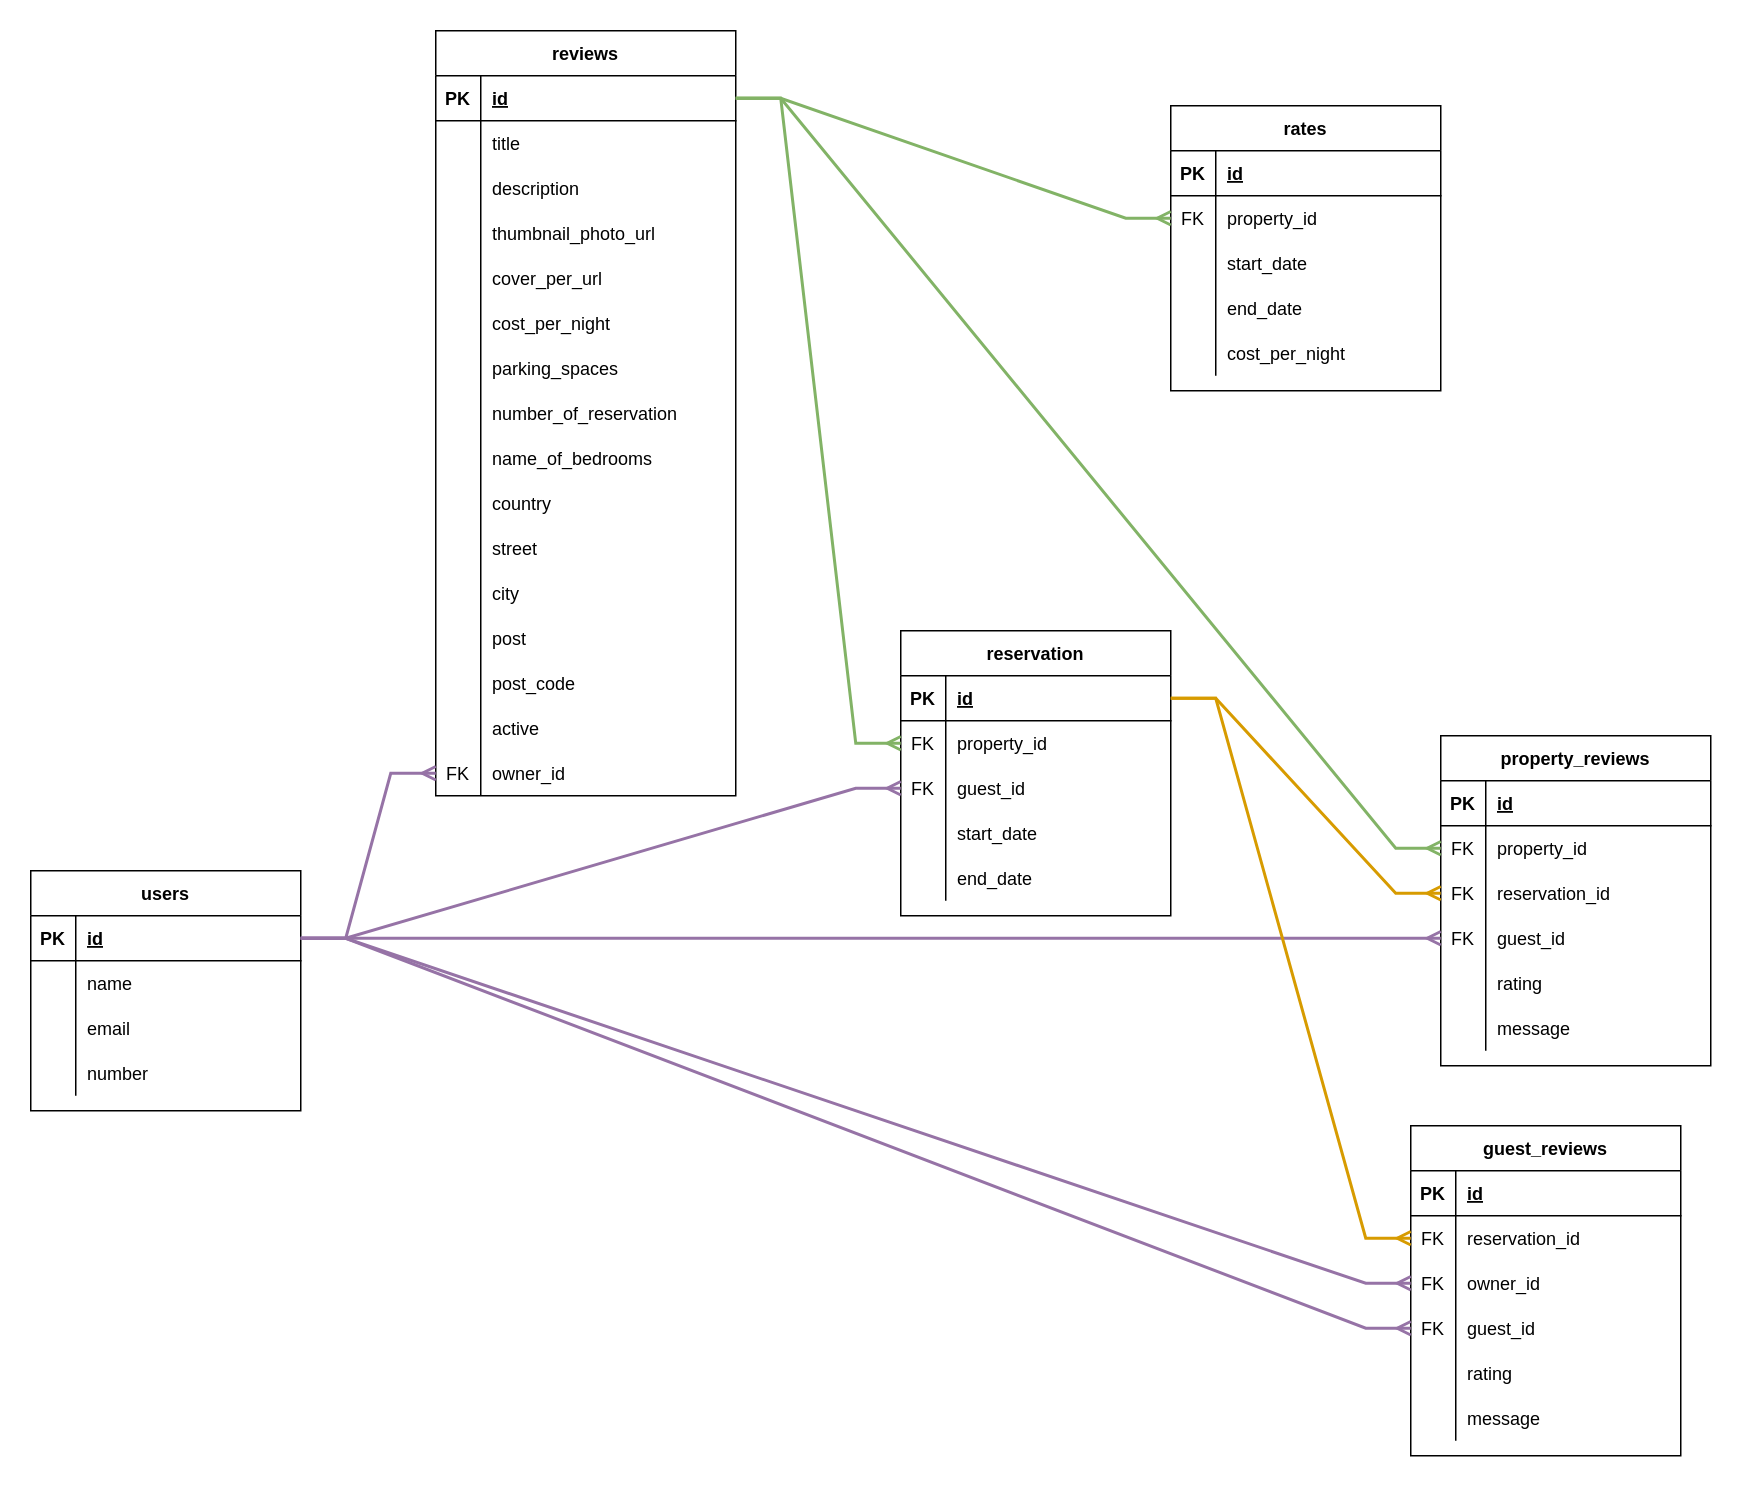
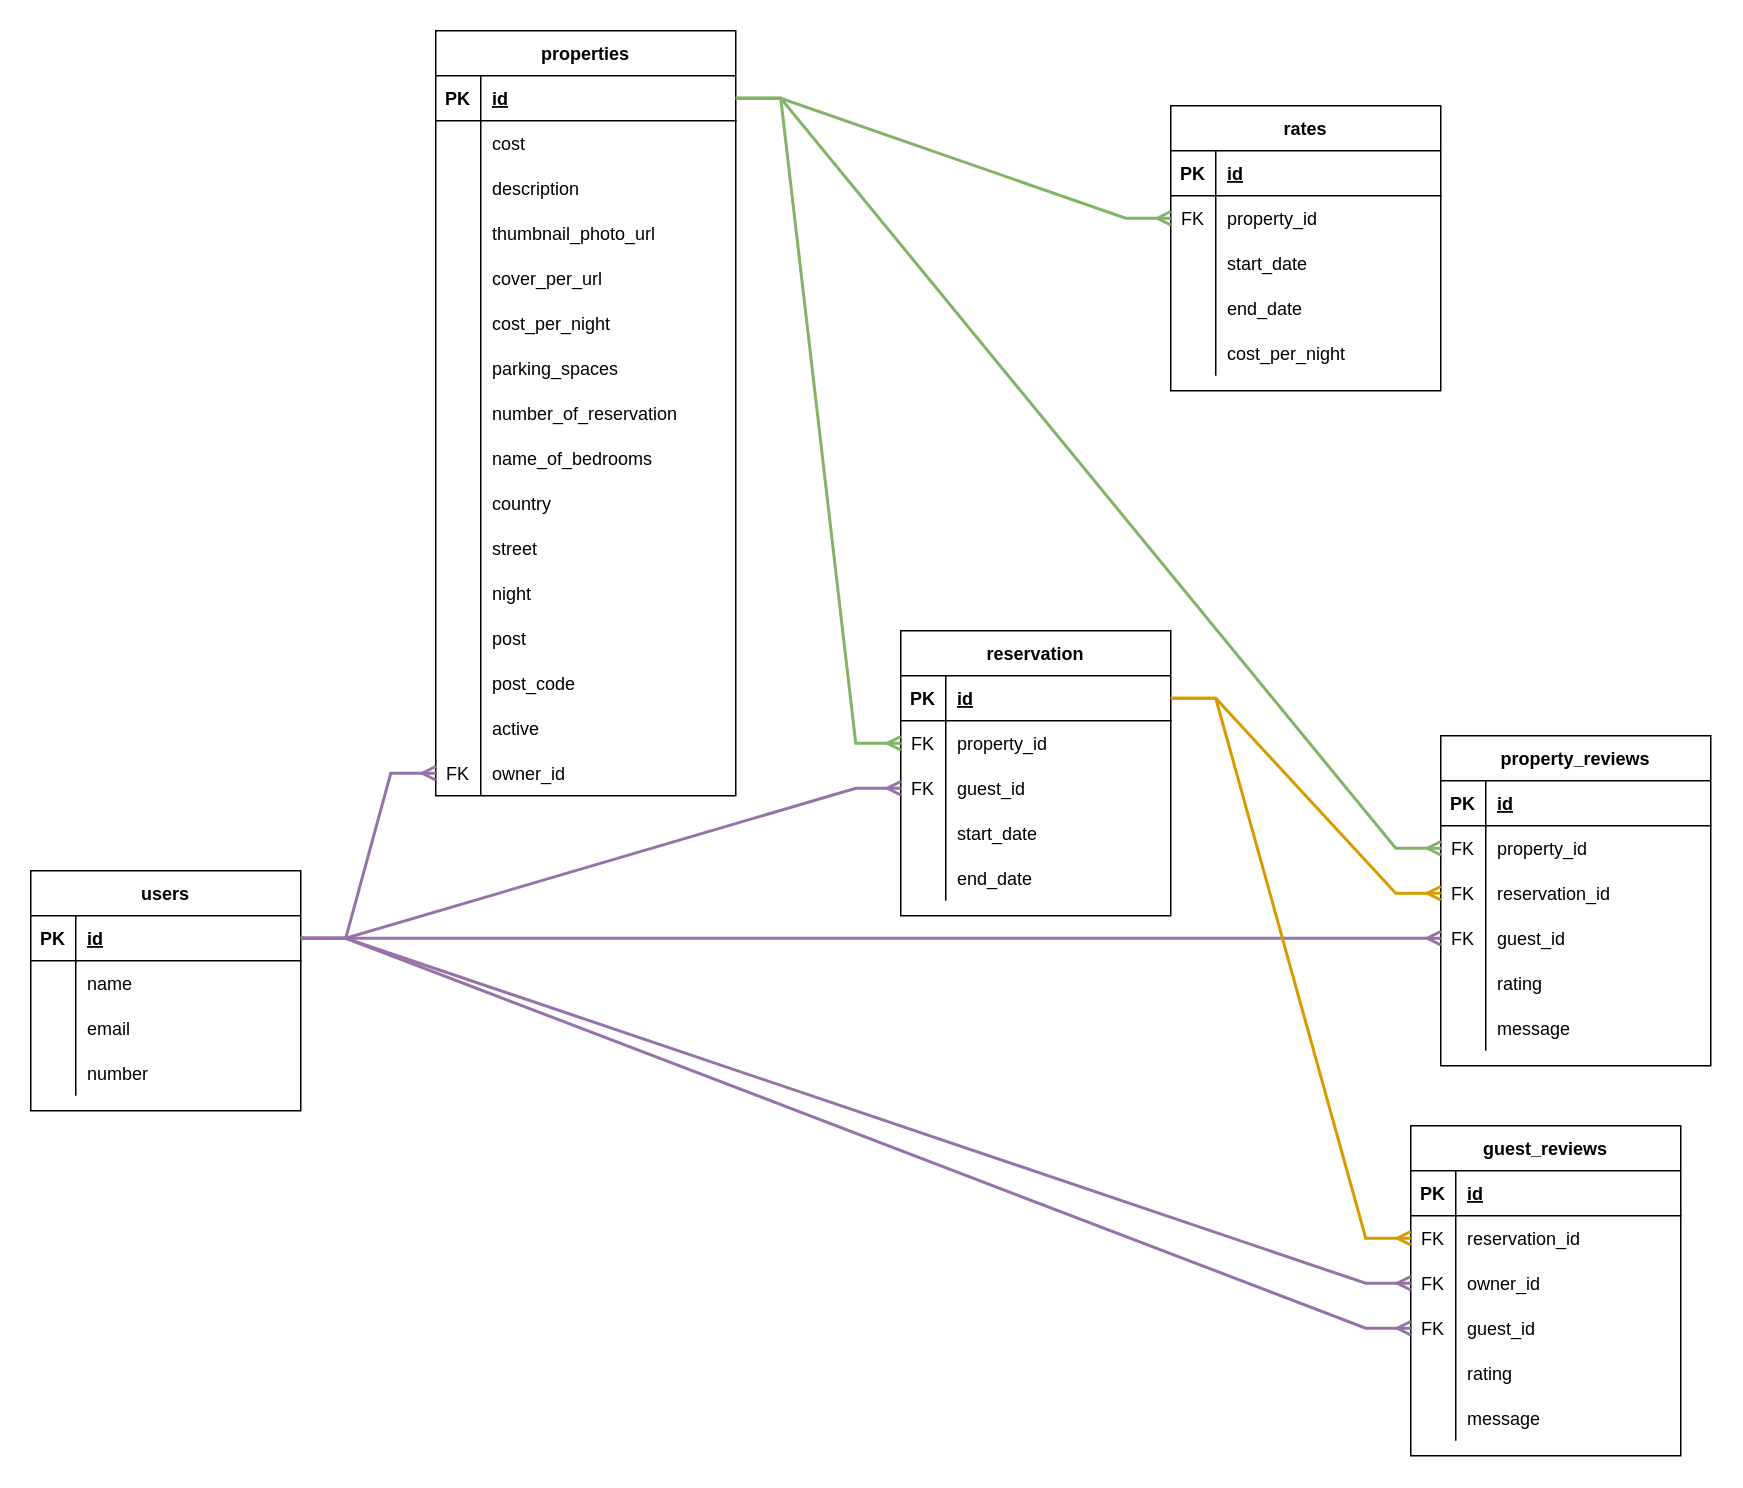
node "reviews": label "reviews" -> "properties"
node "title": label "title" -> "cost"
node "city": label "city" -> "night"
